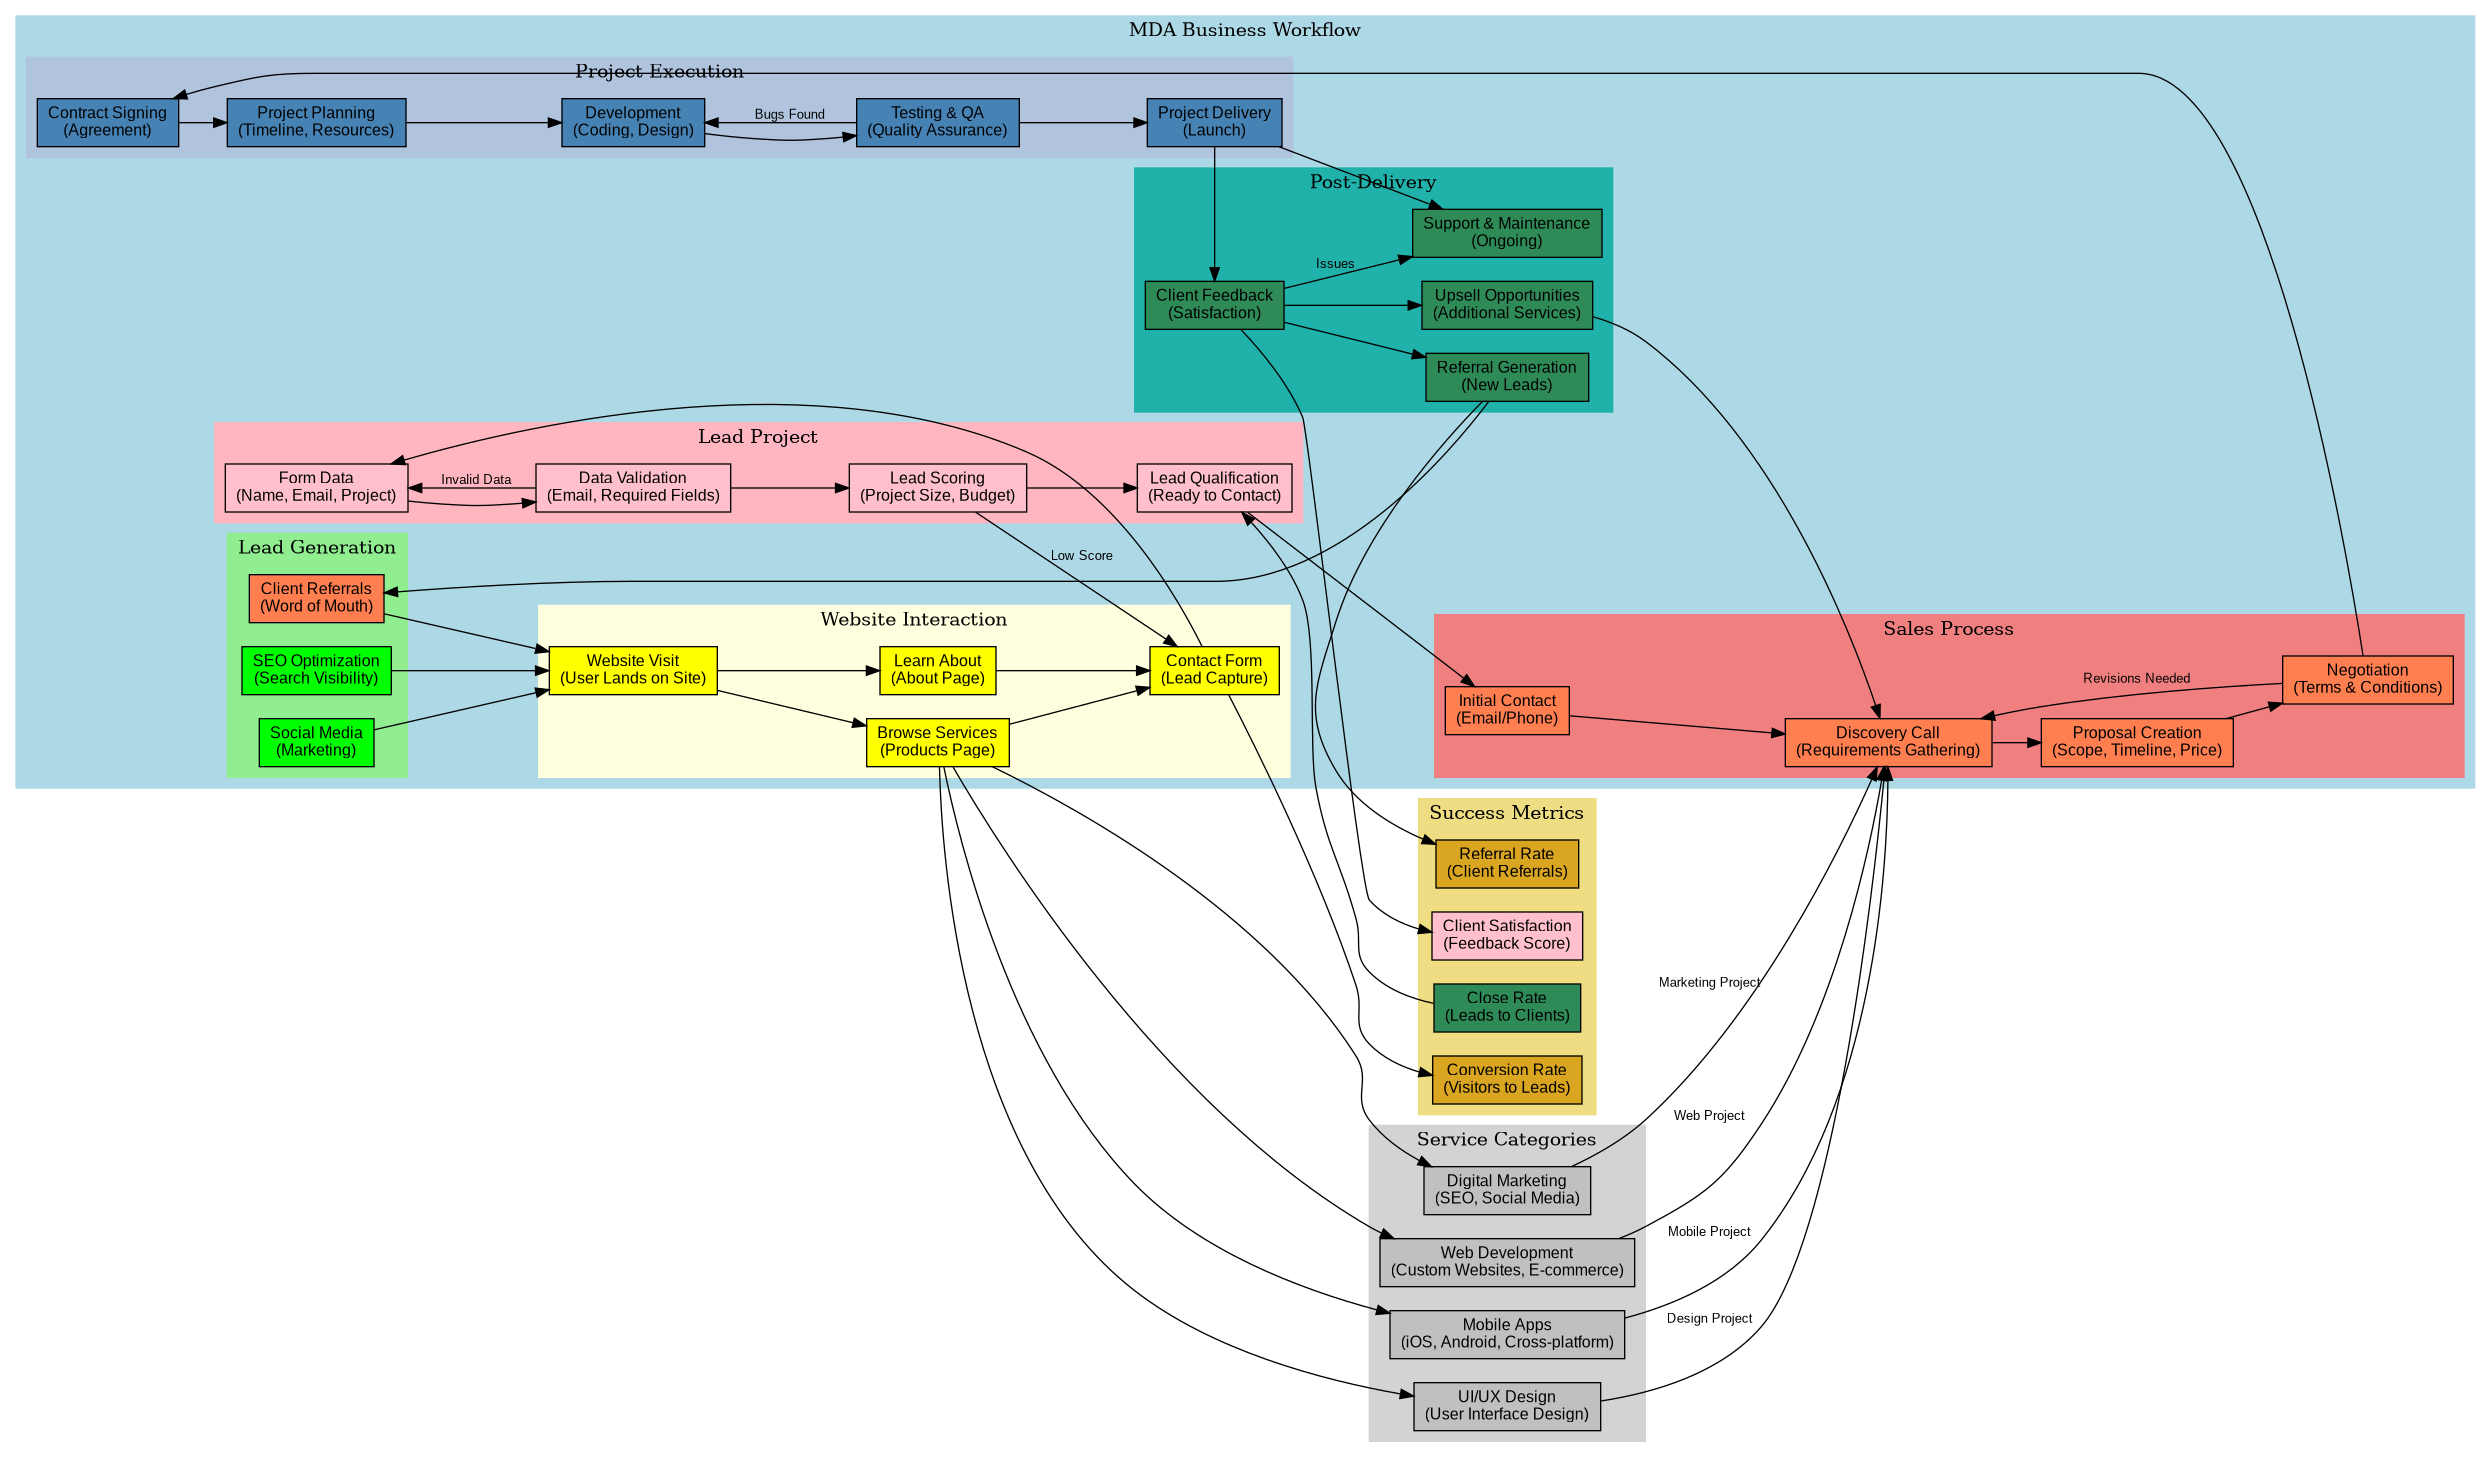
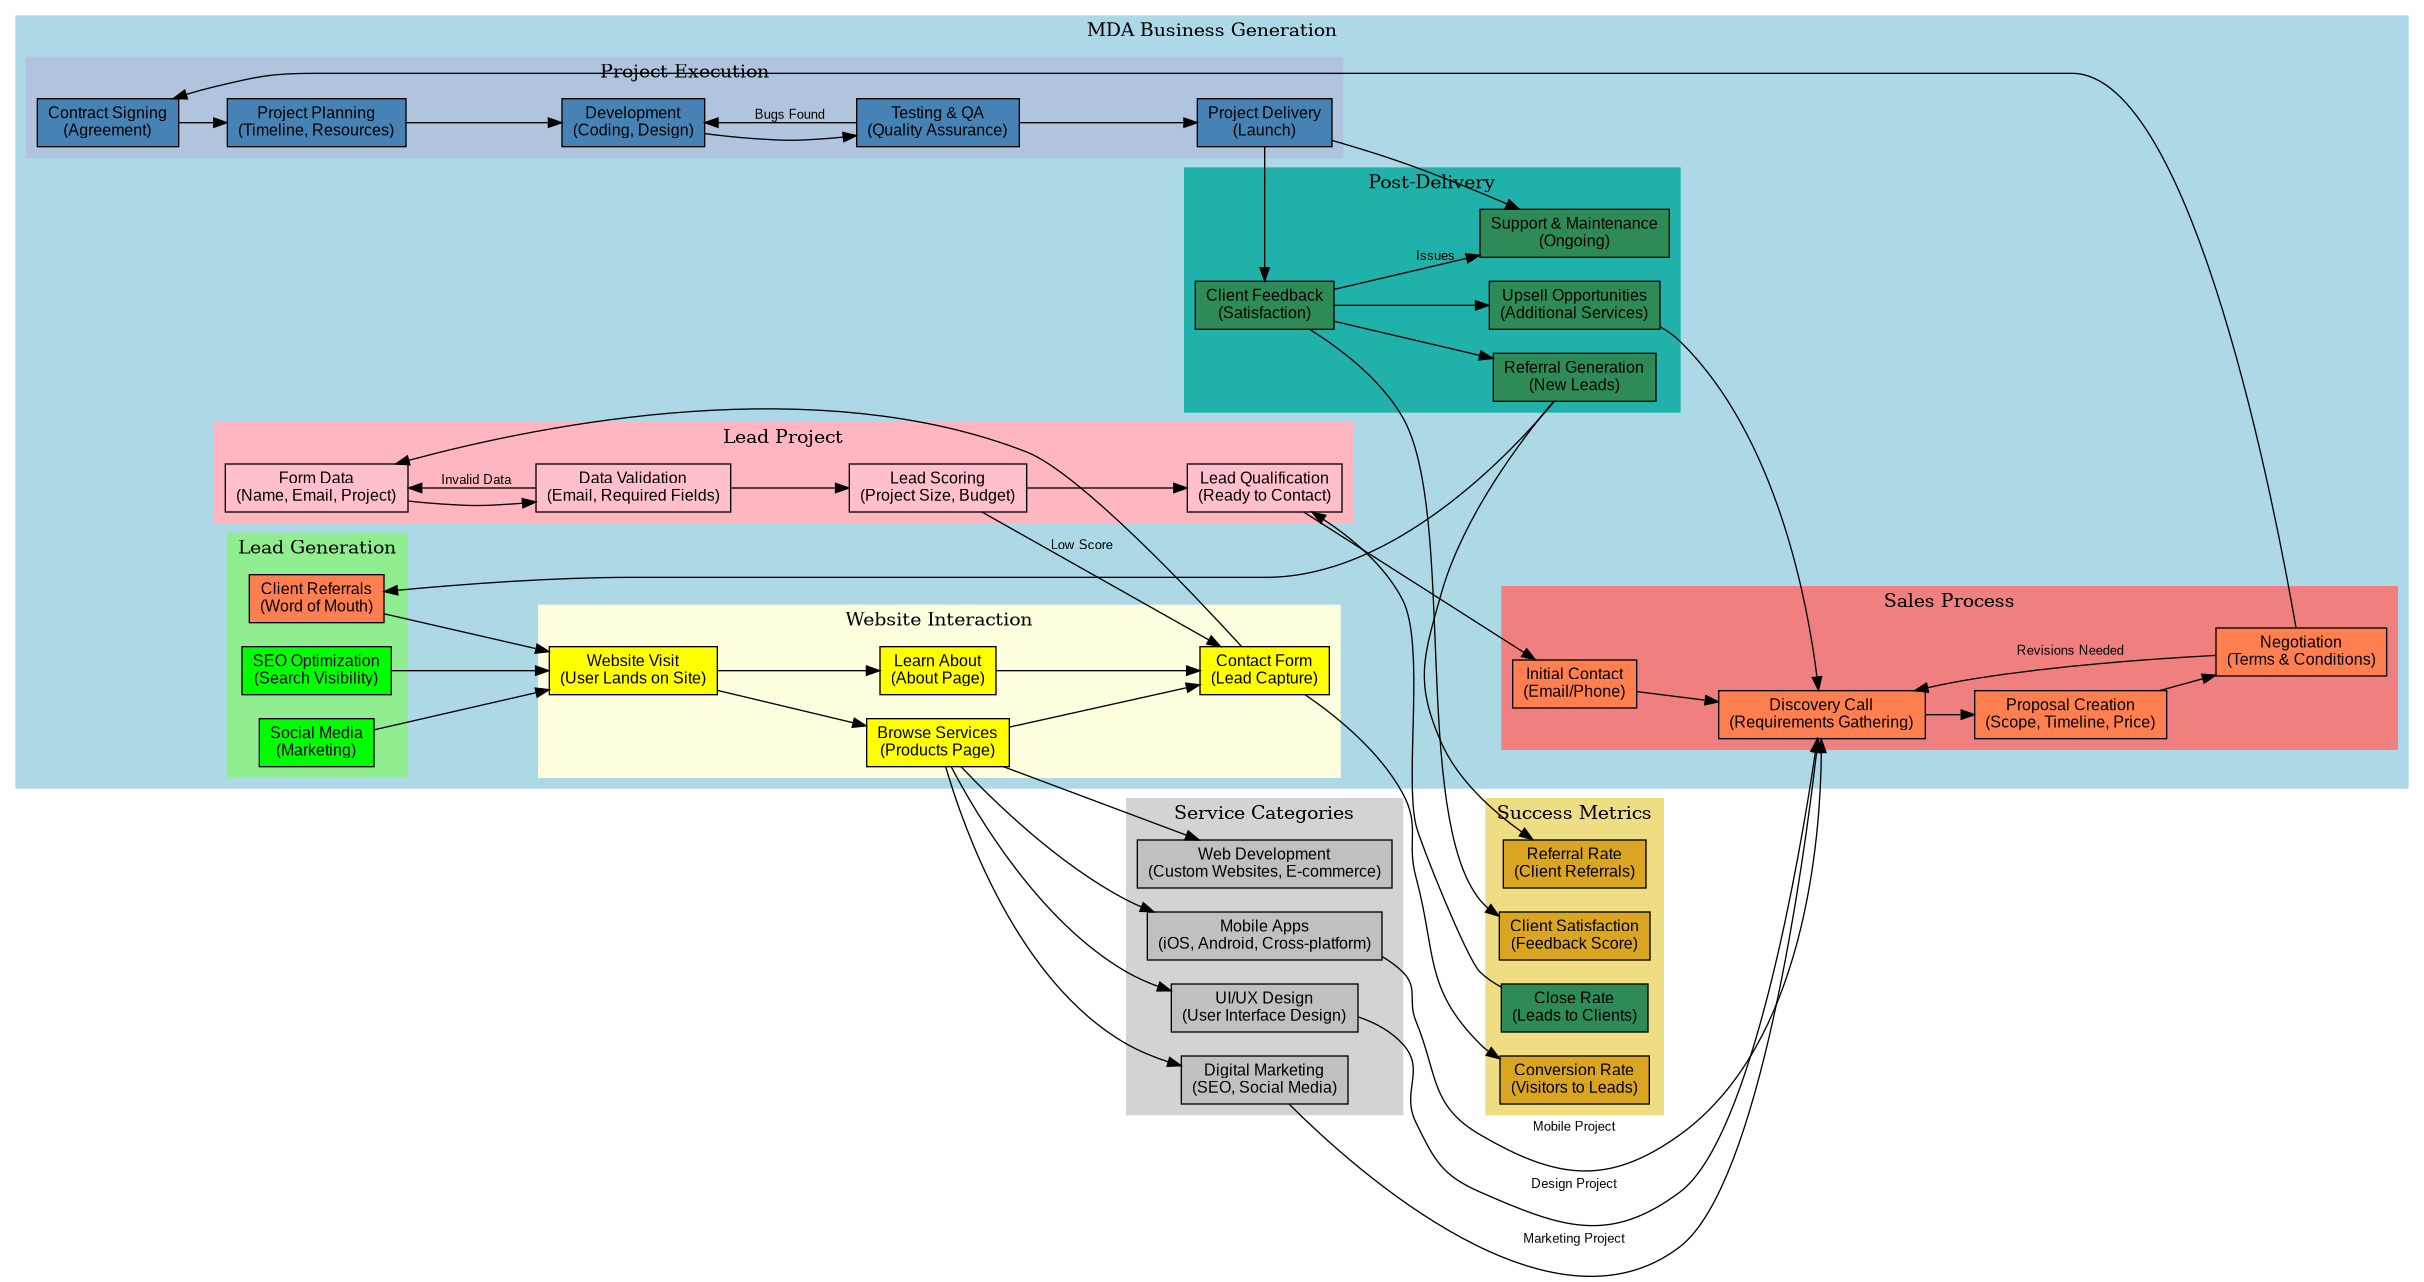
cluster "MDA Business Workflow": label "MDA Business Workflow" -> "MDA Business Generation"
node "Client Satisfaction (Feedback Score)": fillcolor pink -> goldenrod
edge "Web Development (Custom Websites, E-commerce)" -> "Discovery Call (Requirements Gathering)": removed, label "Web Project"
